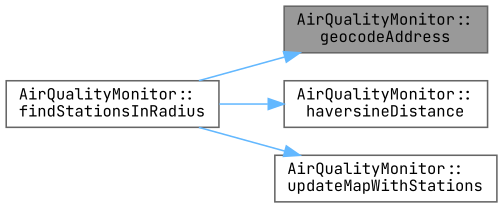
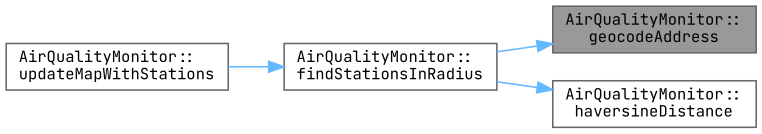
edge "AirQualityMonitor:: findStationsInRadius" -> "AirQualityMonitor:: updateMapWithStations": reversed
